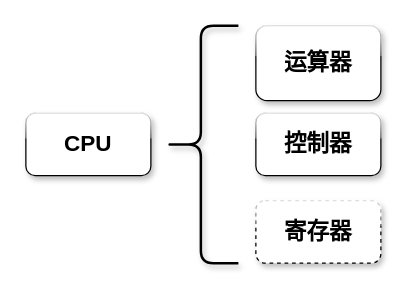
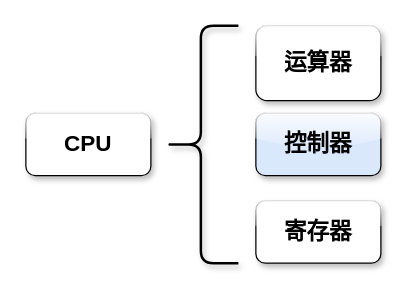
node "控制器": fillcolor #ffffff -> #dae8fc
node "寄存器": style dashed -> solid
